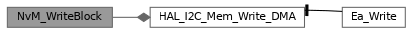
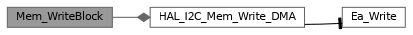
edge "Ea_Write" -> "HAL_I2C_Mem_Write_DMA": reversed
node "NvM_WriteBlock": label "NvM_WriteBlock" -> "Mem_WriteBlock"
